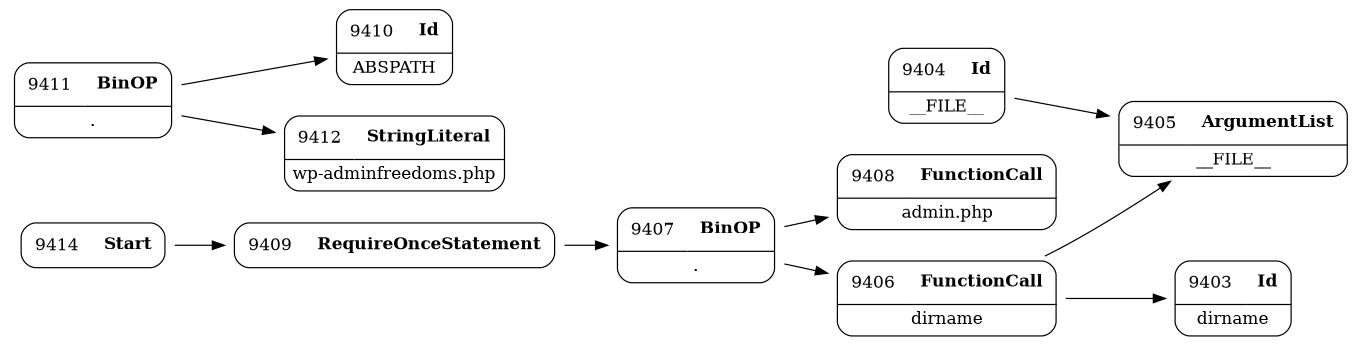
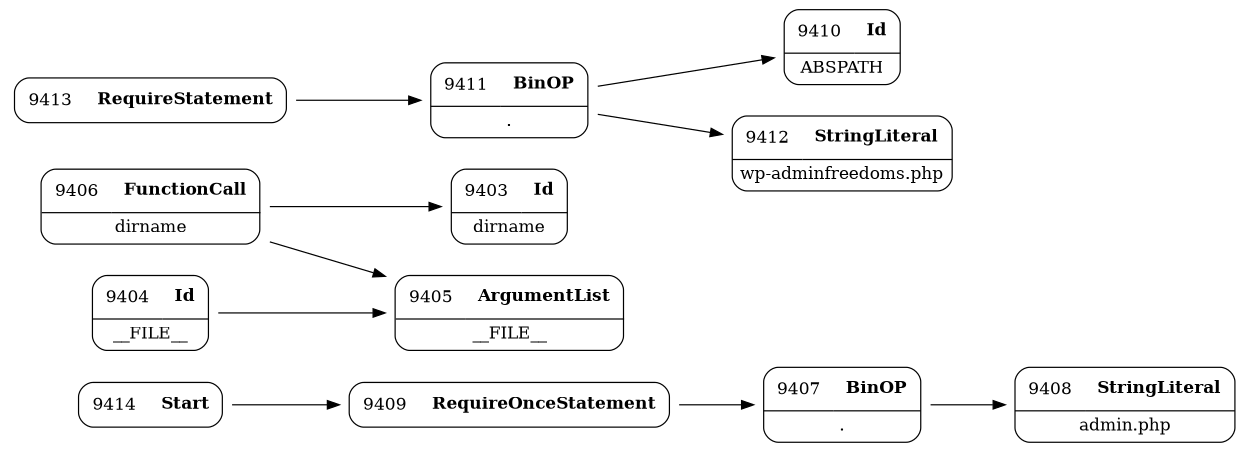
node "9413": added
node "9408": text "FunctionCall" -> "StringLiteral"
edge "9407" -> "9406": removed
